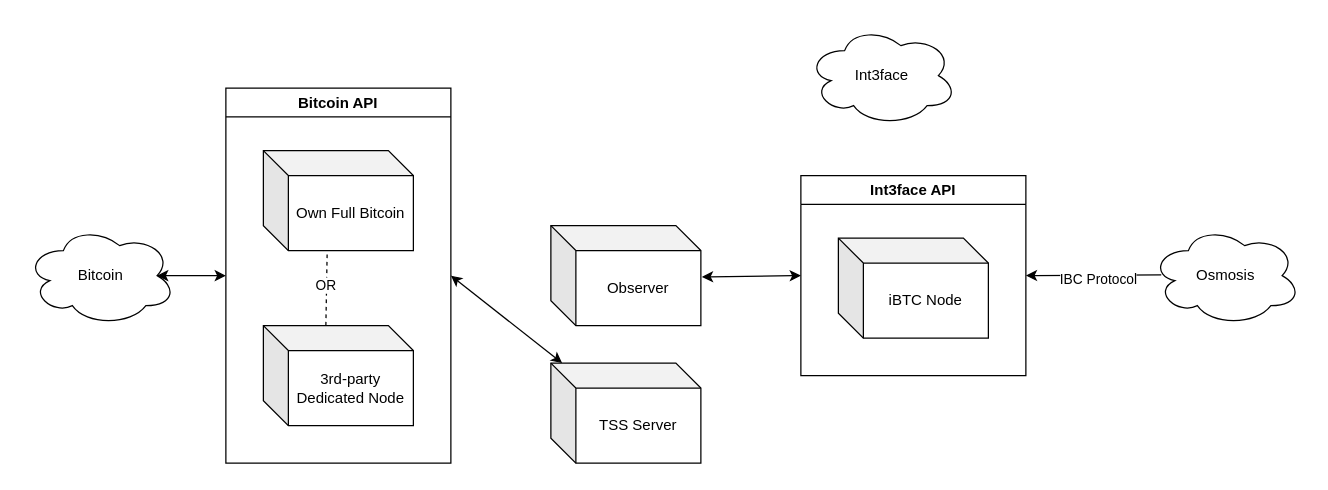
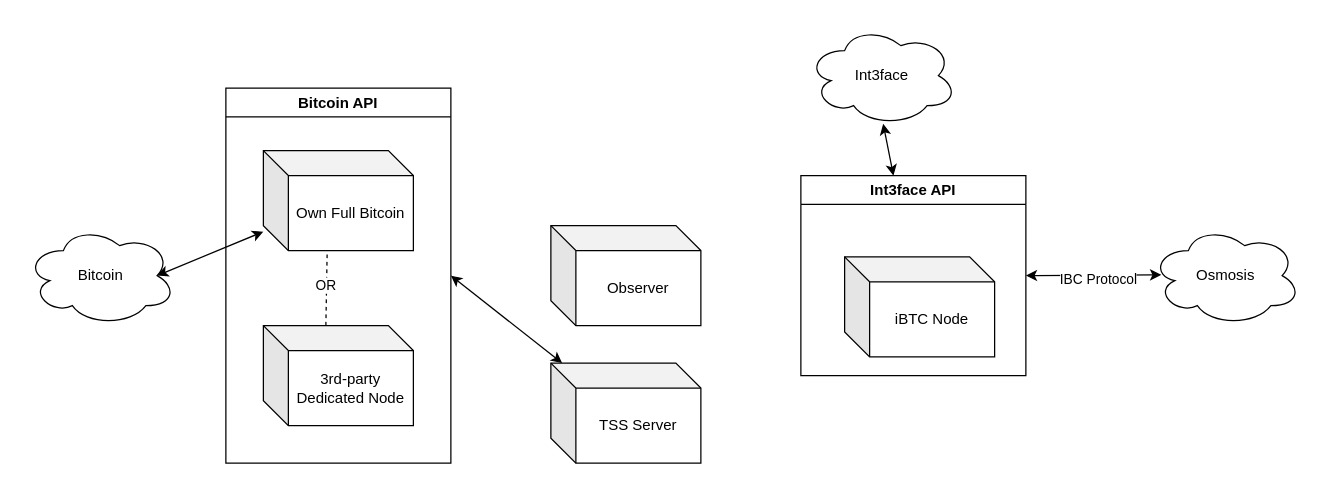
edge "Int3face" -- "Int3face API": added
edge "Osmosis" -> "Int3face API": arrowhead none -> classic
edge "Bitcoin" -- "Bitcoin API": now "Bitcoin" -- "Own Full Bitcoin"
edge "Observer" -- "Int3face API": removed
node "iBTC Node": moved (913, 288) -> (919, 307)
